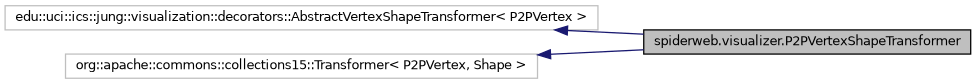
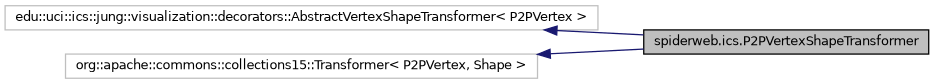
node "spiderweb.visualizer.P2PVertexShapeTransformer": label "spiderweb.visualizer.P2PVertexShapeTransformer" -> "spiderweb.ics.P2PVertexShapeTransformer"
